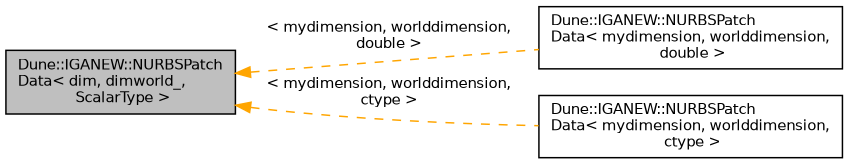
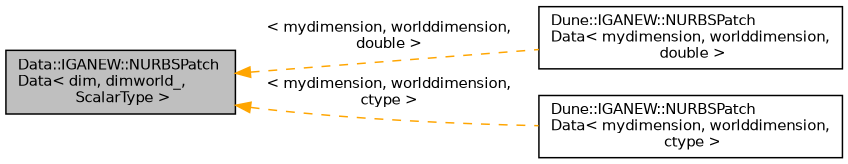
node "Dune::IGANEW::NURBSPatch Data< dim, dimworld_, ScalarType >": label "Dune::IGANEW::NURBSPatch Data< dim, dimworld_, ScalarType >" -> "Data::IGANEW::NURBSPatch Data< dim, dimworld_, ScalarType >"
